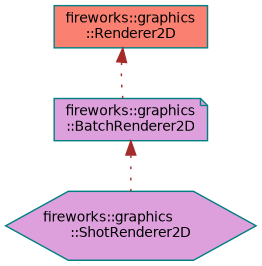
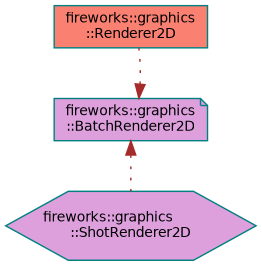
edge "fireworks::graphics ::BatchRenderer2D" -> "fireworks::graphics ::Renderer2D": reversed
